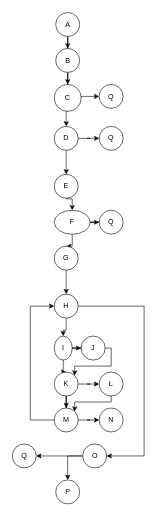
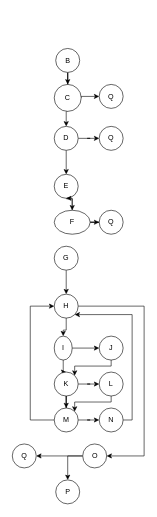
node "A": removed
edge "A" -> "B": removed
edge "F" -> "G": now "F" -> "E"
edge "N" -> "H": added
node "J": moved (93, 348) -> (111, 348)
